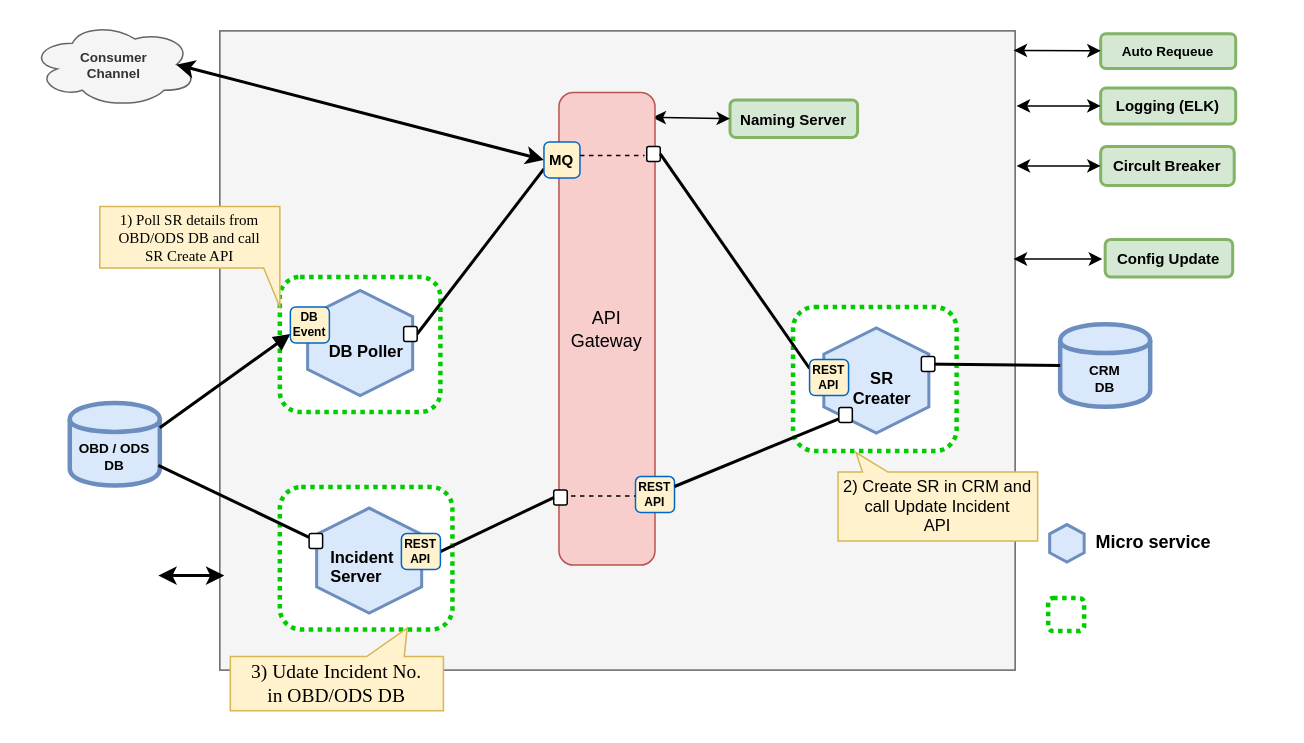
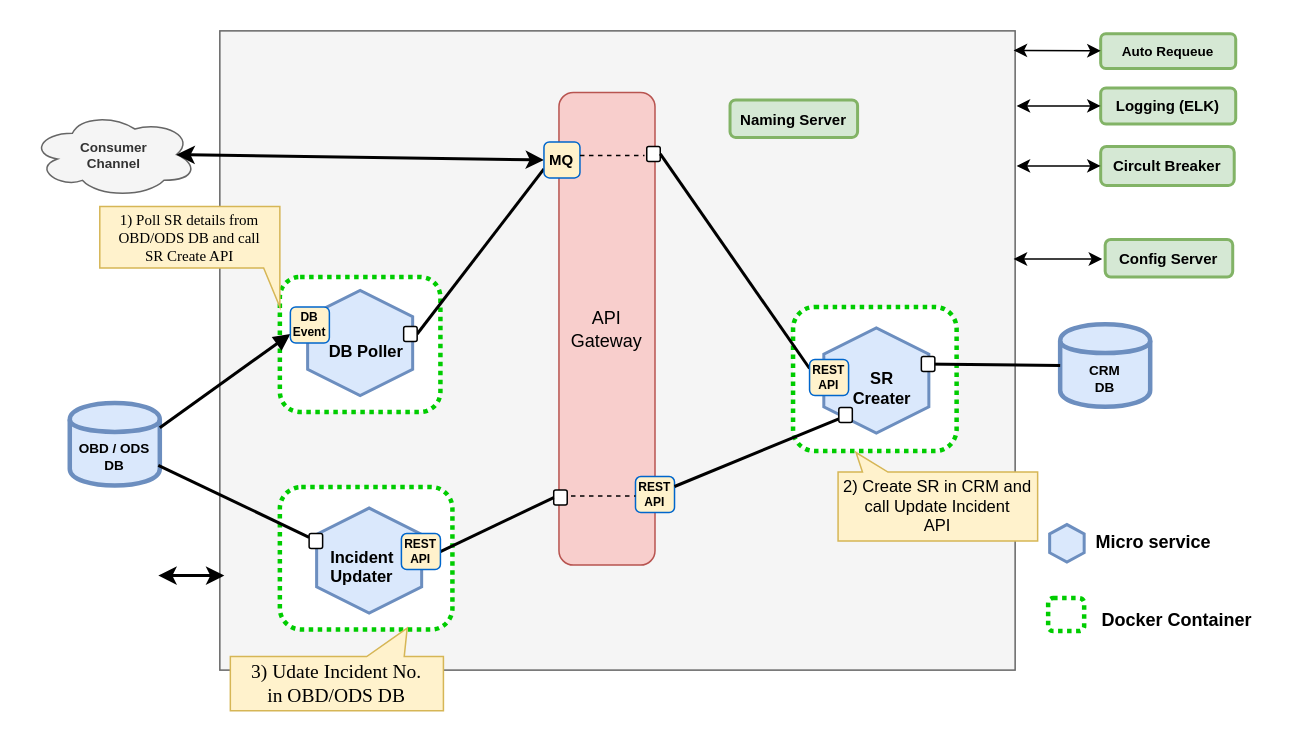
node "Consumer Channel": moved (114, 65) -> (114, 155)
edge "Naming Server" -- "API Gateway": removed
node "Config Update": label "Config Update" -> "Config Server"
node "Incident Server": label "Incident Server" -> "Incident Updater"
node "Docker Container": added
